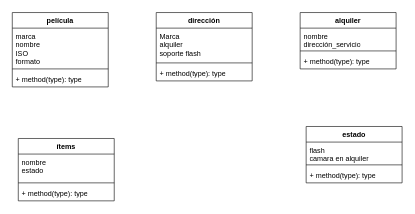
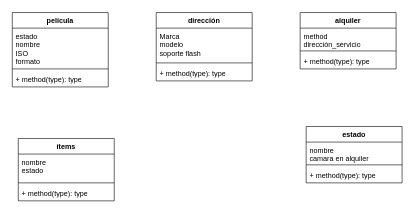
node "nombre dirección_servicio": label "nombre dirección_servicio" -> "method dirección_servicio"
node "Marca alquiler soporte flash": label "Marca alquiler soporte flash" -> "Marca modelo soporte flash"
node "marca nombre ISO formato": label "marca nombre ISO formato" -> "estado nombre ISO formato"
node "flash camara en alquiler": label "flash camara en alquiler" -> "nombre camara en alquiler"
